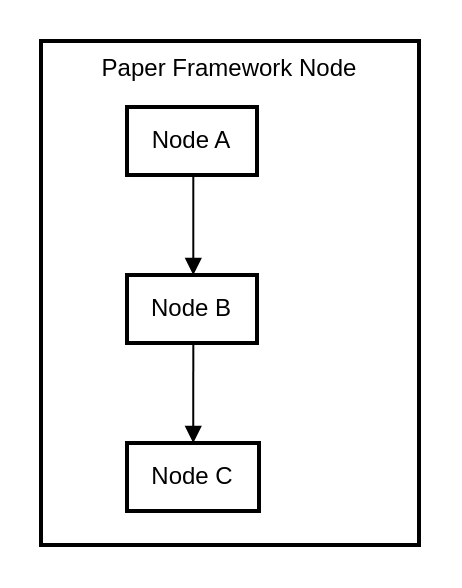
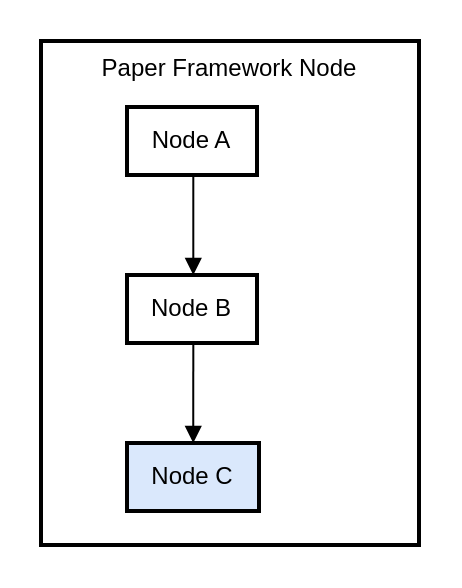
node "Node C": fillcolor #ffffff -> #dae8fc
